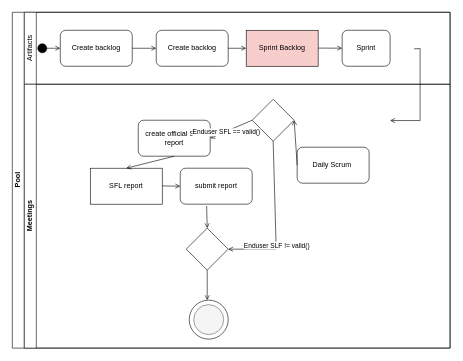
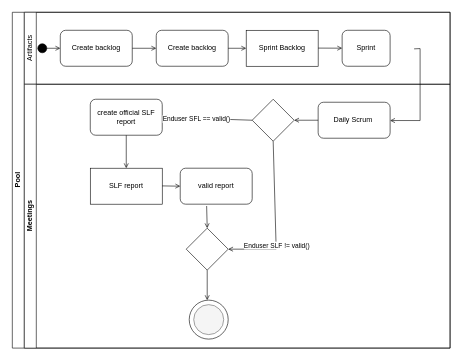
node "Sprint Backlog": fillcolor #f8cecc -> #ffffff
node "create official SLF report": moved (174, 138) -> (126, 117)
node "Daily Scrum": moved (333, 165) -> (354, 120)
node "SFL report": label "SFL report" -> "SLF report"
node "submit report": label "submit report" -> "valid report"
